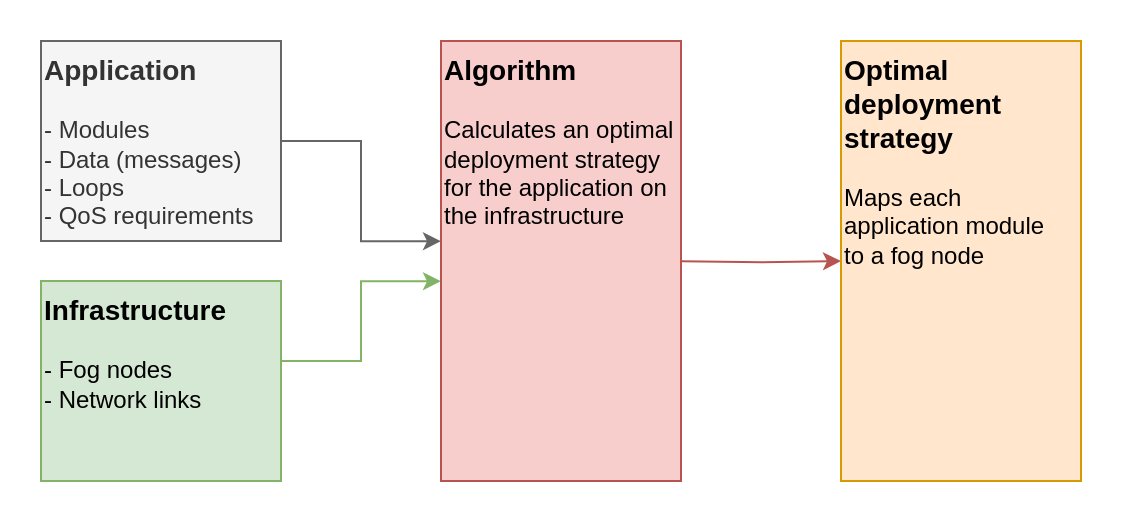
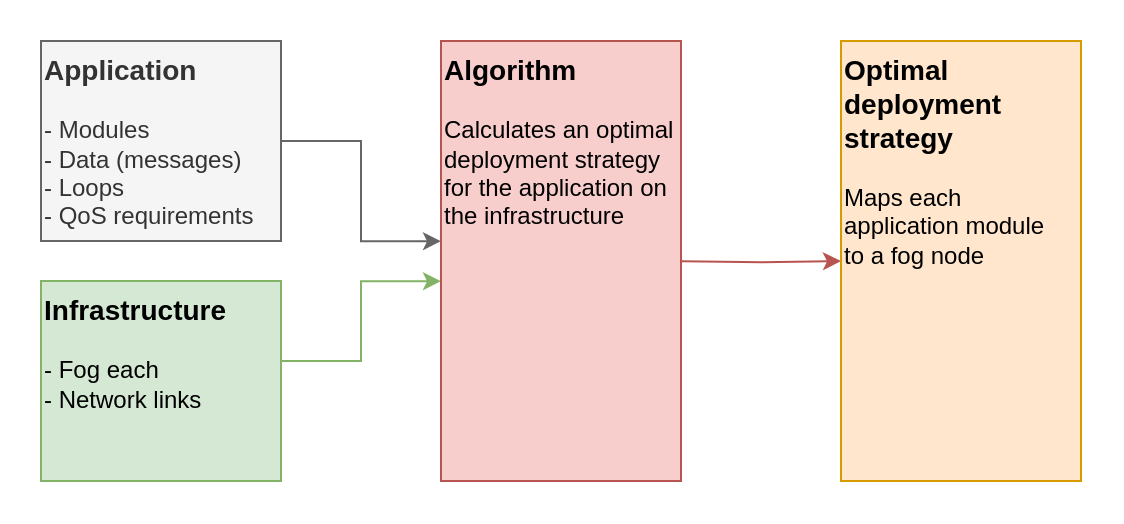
node "Infrastructure - Fog nodes - Network links": label "Infrastructure - Fog nodes - Network links" -> "Infrastructure - Fog each - Network links"
